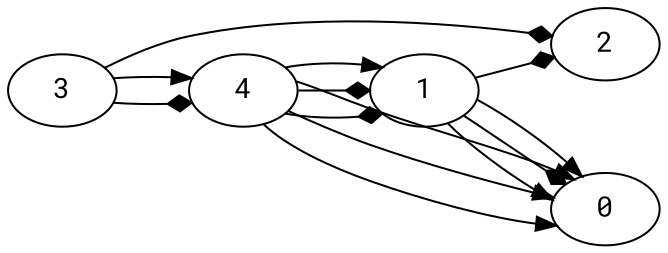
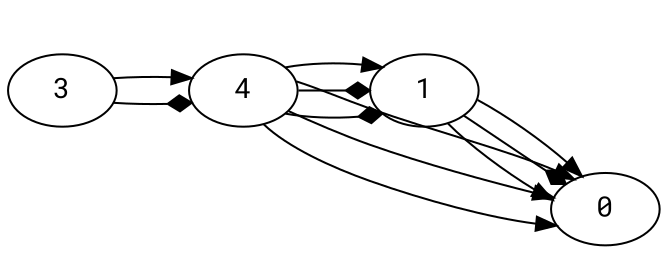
node "2": removed
